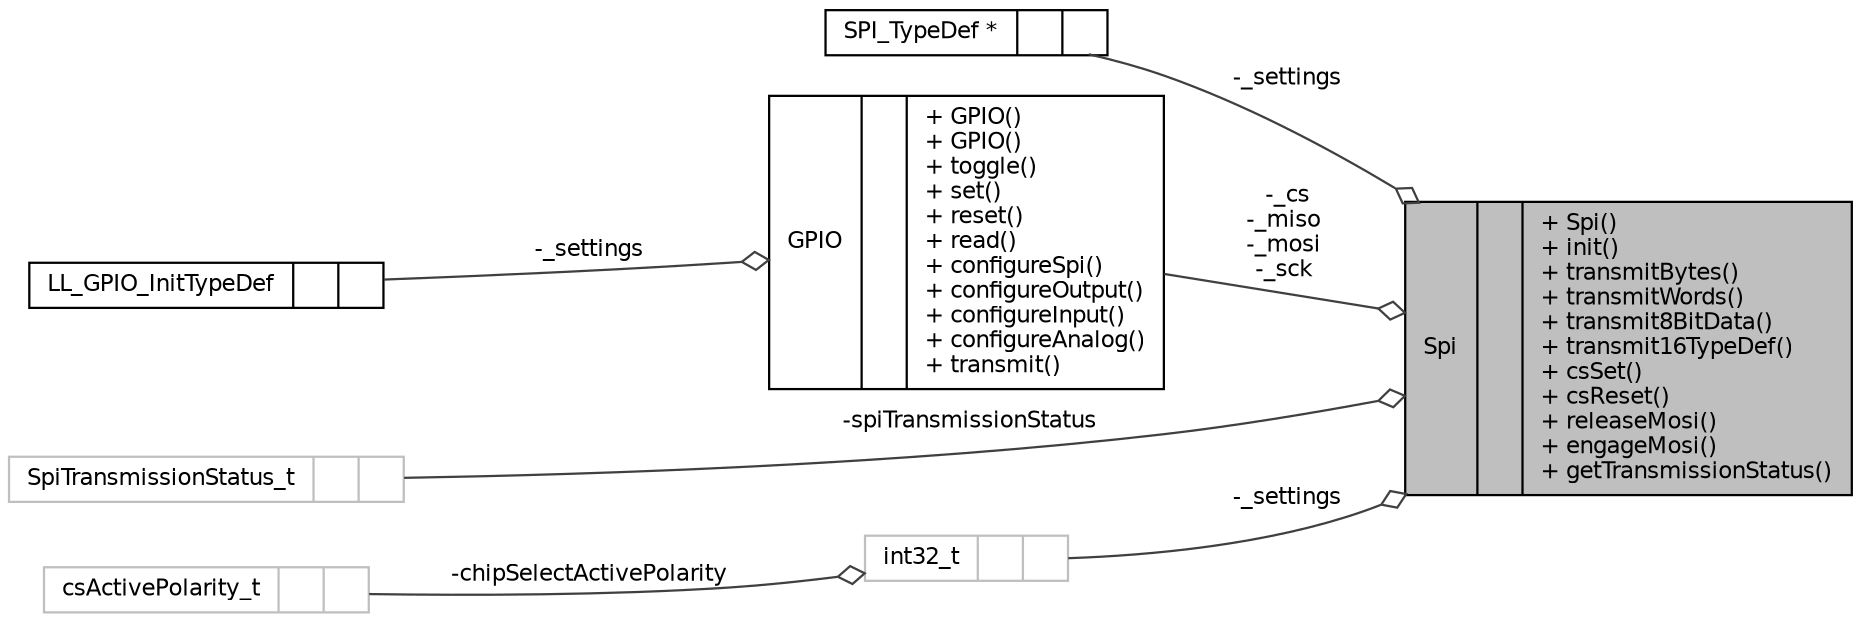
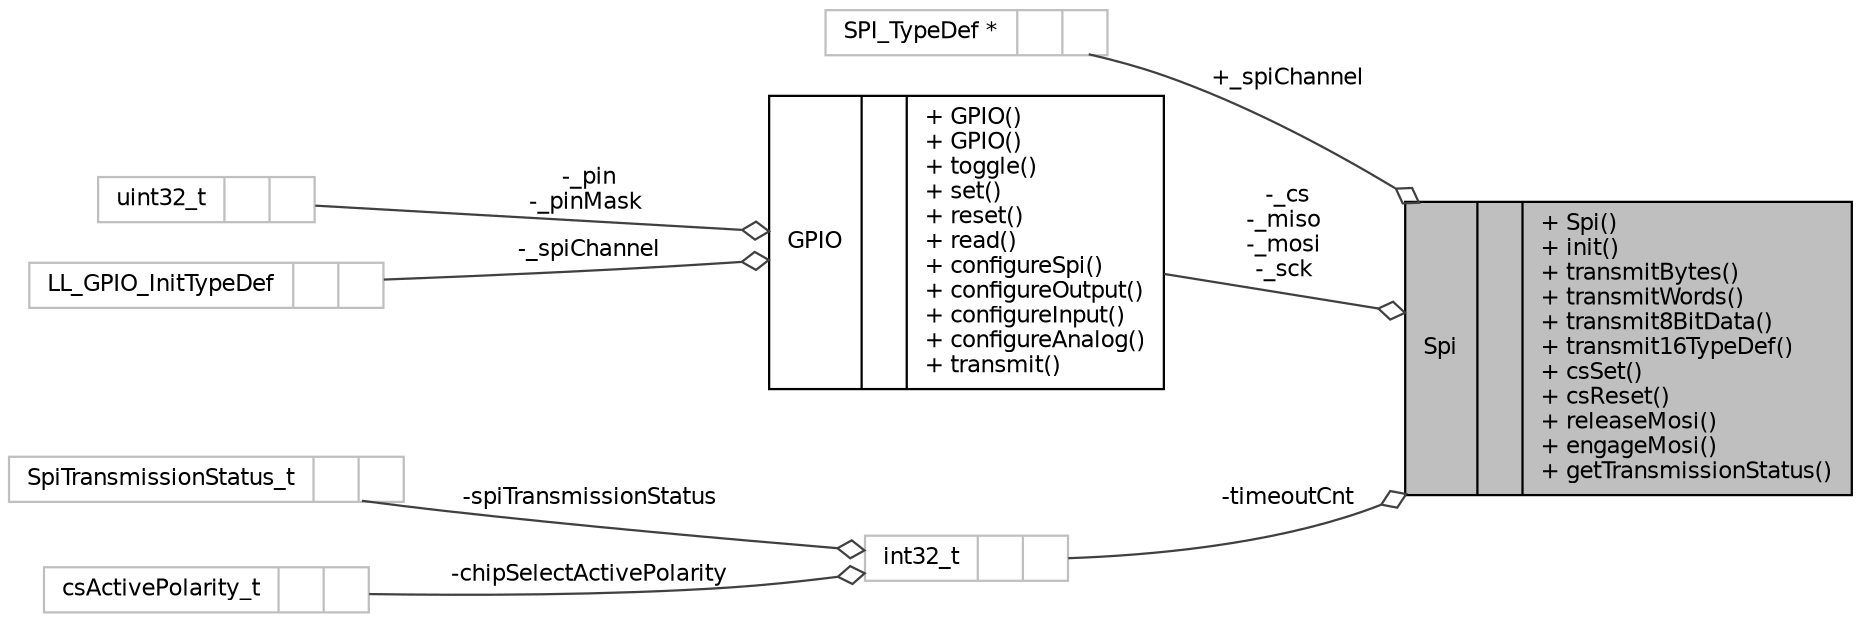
node "SPI_TypeDef *": color black -> grey75
edge "SPI_TypeDef *" -> "Spi": label " -_settings" -> " +_spiChannel"
node "uint32_t": added
edge "LL_GPIO_InitTypeDef" -> "GPIO": label " -_settings" -> " -_spiChannel"
node "LL_GPIO_InitTypeDef": color black -> grey75
edge "SpiTransmissionStatus_t" -> "Spi": now "SpiTransmissionStatus_t" -> "int32_t"
edge "int32_t" -> "Spi": label " -_settings" -> " -timeoutCnt"
